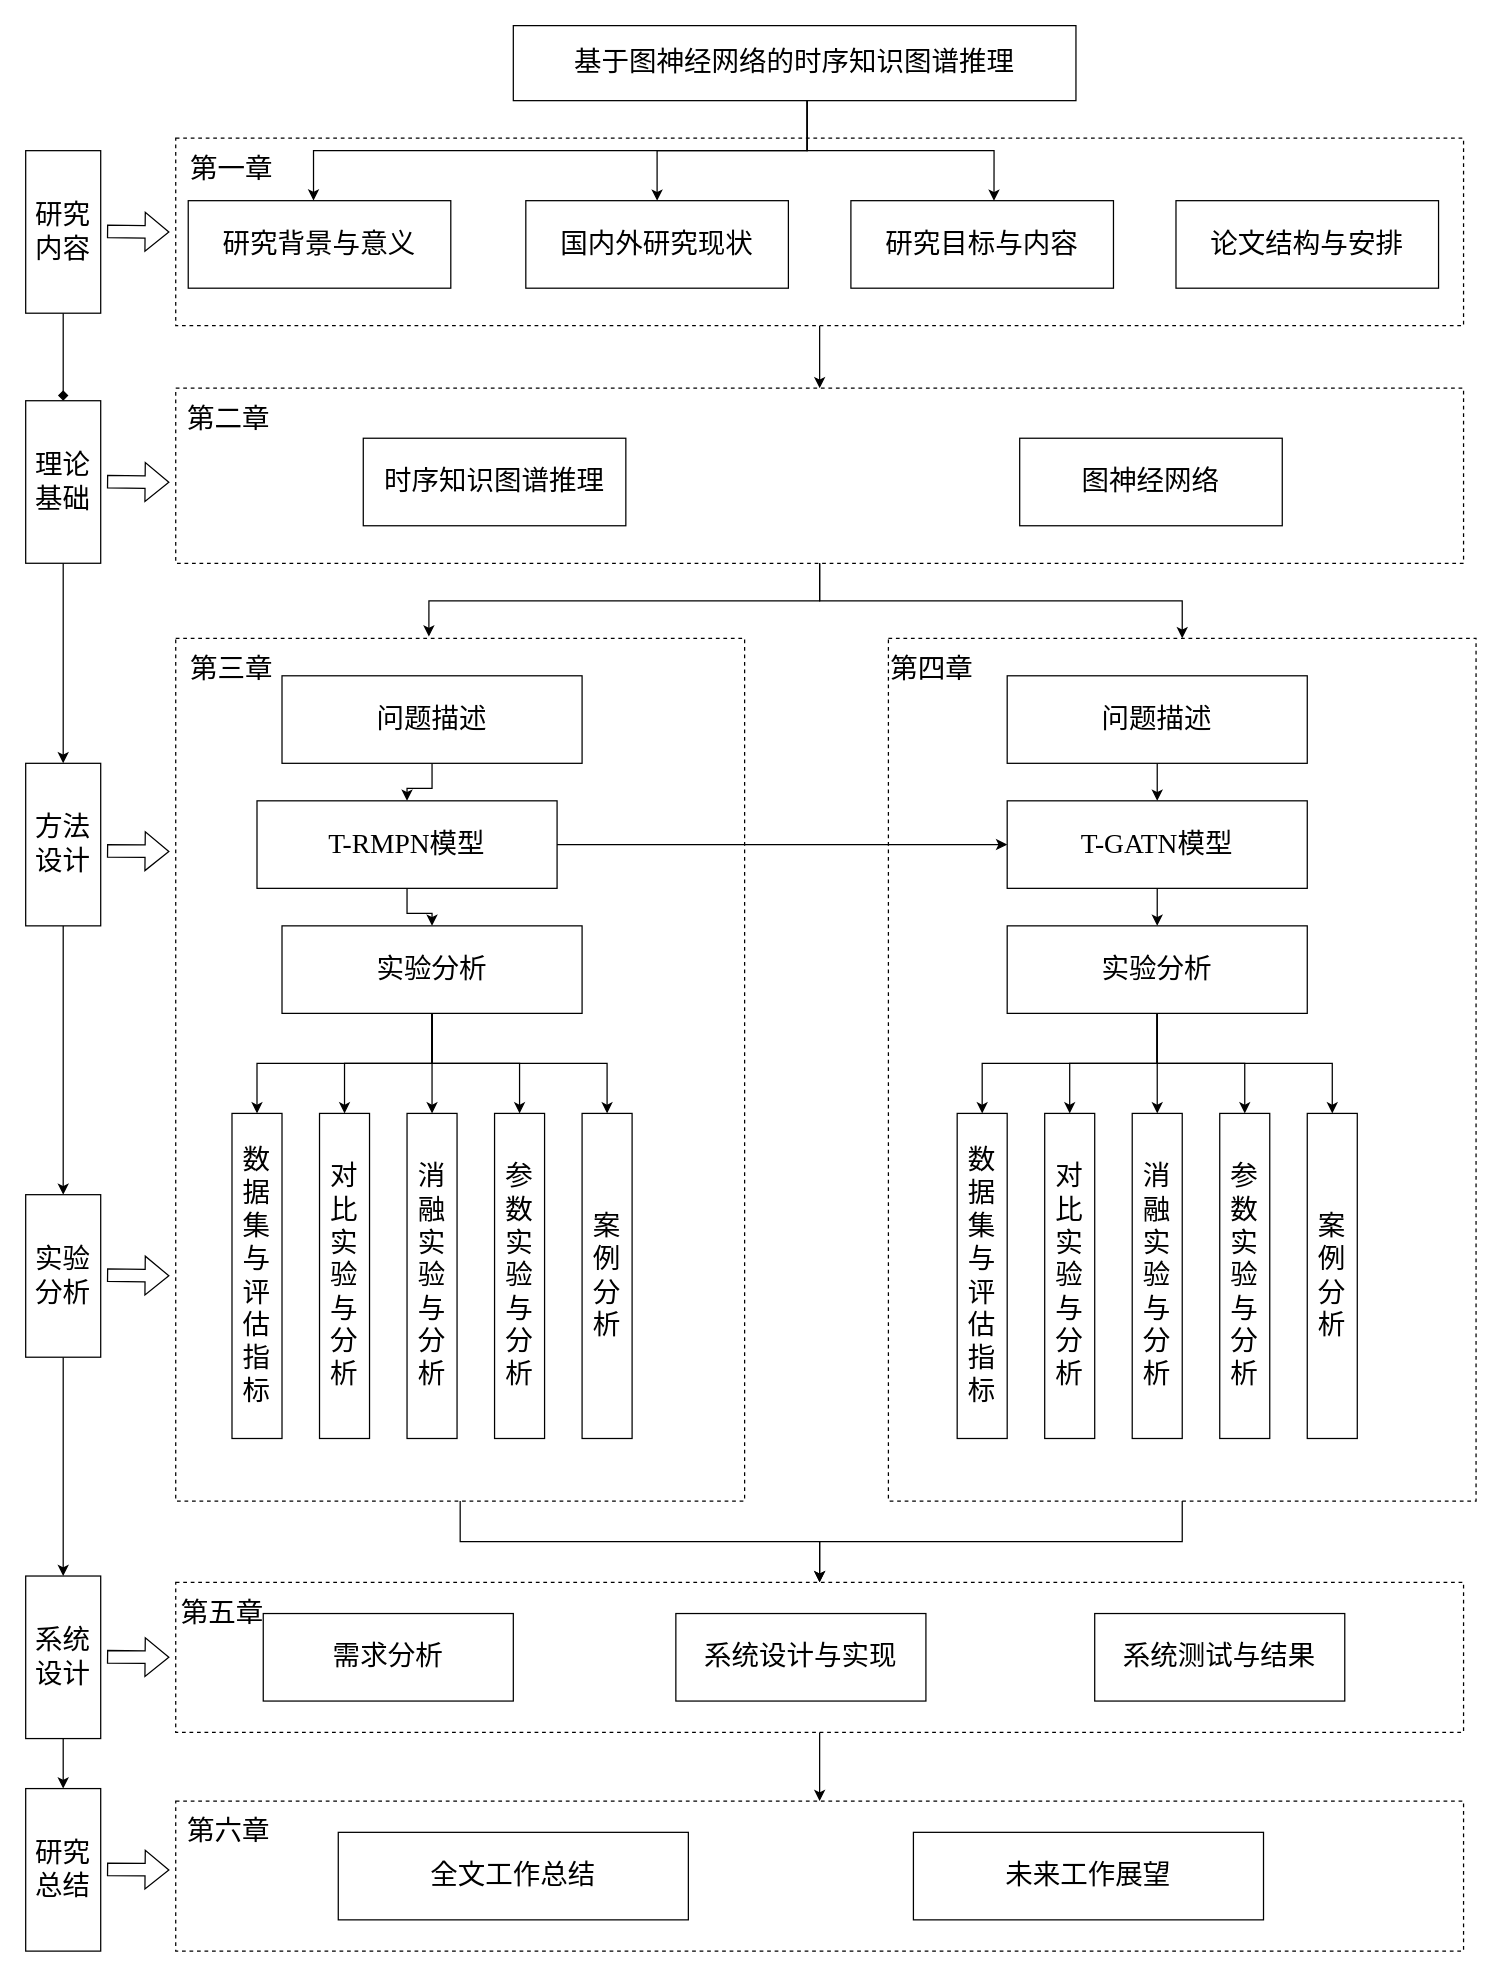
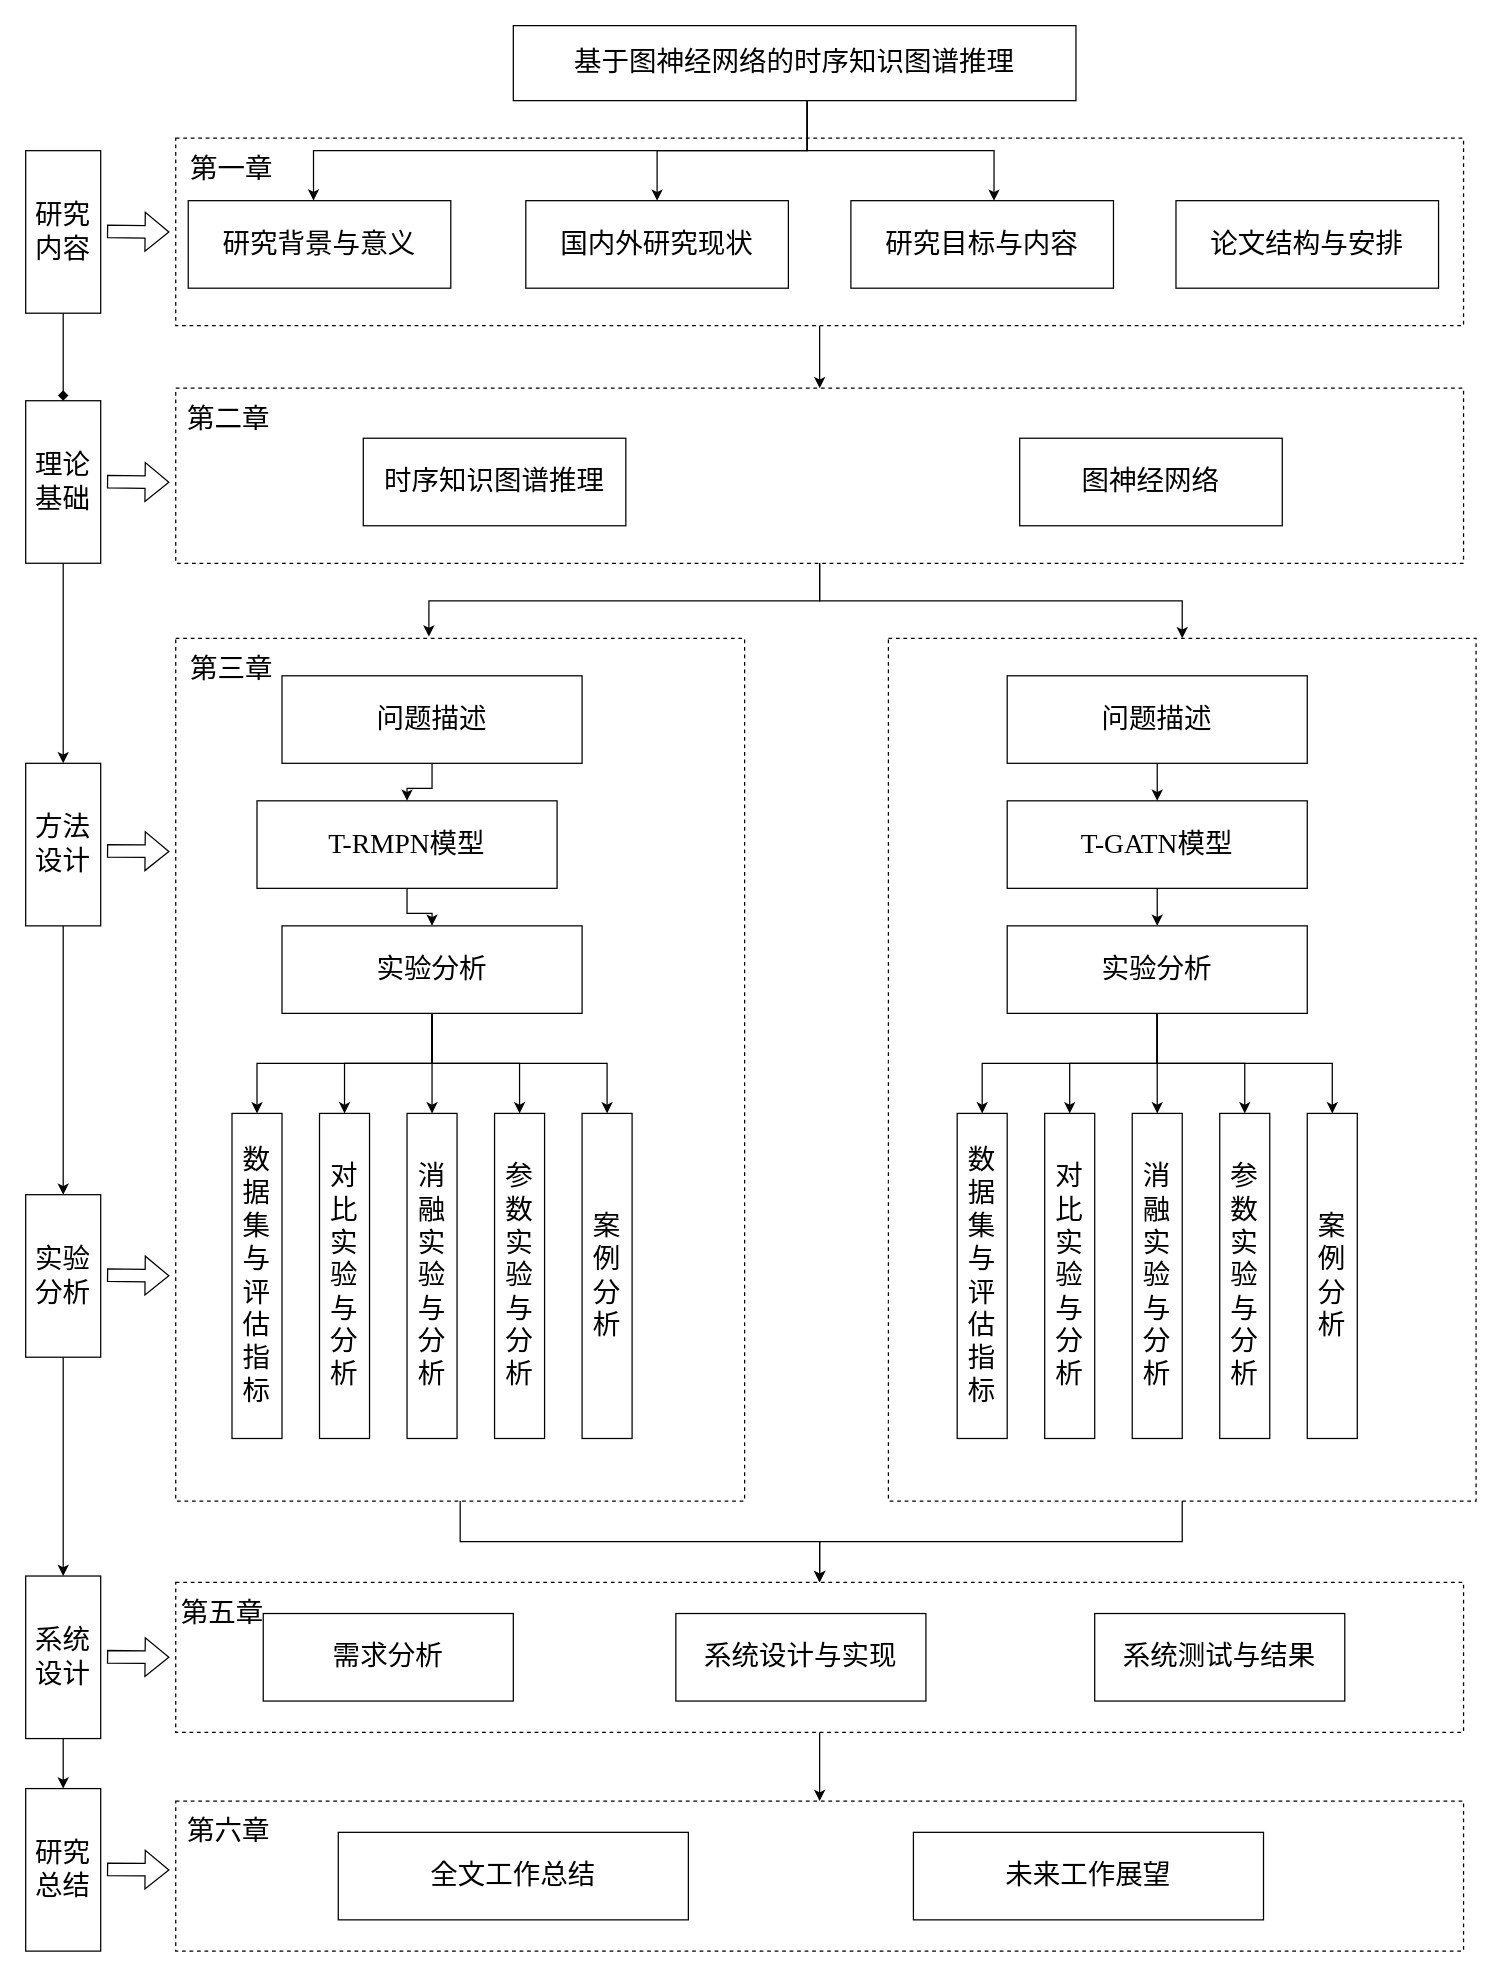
node "第四章": removed
edge "T-RMPN模型" -> "T-GATN模型": removed
